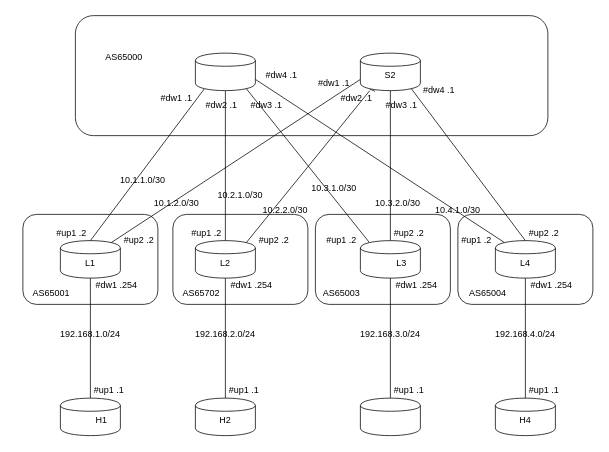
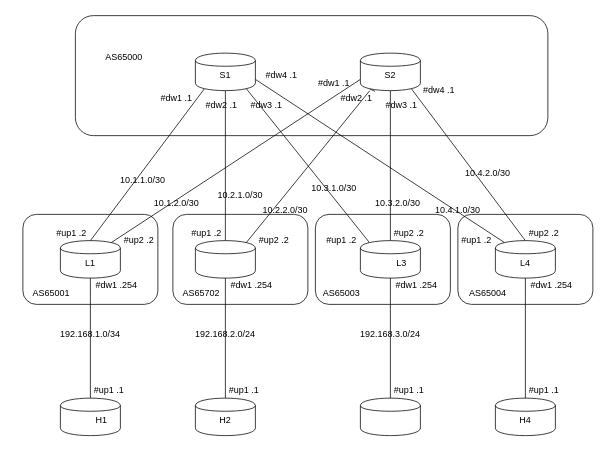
node "S1": added
node "10.4.2.0/30": added
node "L2": removed
node "192.168.1.0/24": label "192.168.1.0/24" -> "192.168.1.0/34"
node "192.168.4.0/24": removed
